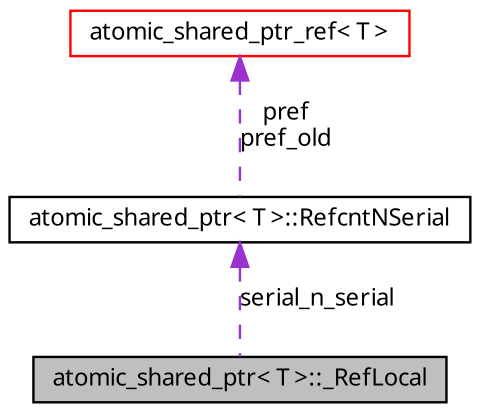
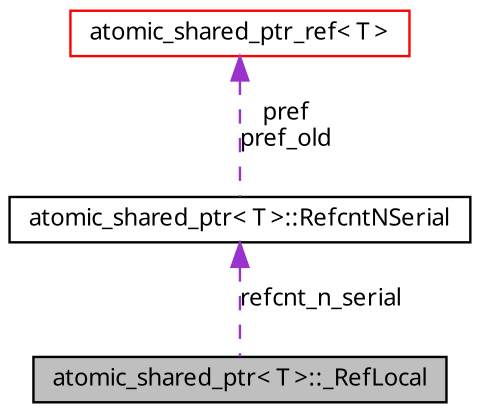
edge "atomic_shared_ptr< T >::_RefLocal" -> "atomic_shared_ptr< T >::RefcntNSerial": label "serial_n_serial" -> "refcnt_n_serial"
